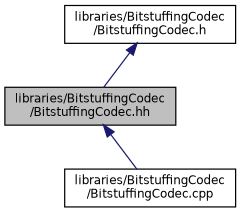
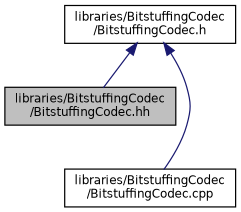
edge "libraries/BitstuffingCodec /BitstuffingCodec.cpp" -> "libraries/BitstuffingCodec /BitstuffingCodec.hh": now "libraries/BitstuffingCodec /BitstuffingCodec.cpp" -> "libraries/BitstuffingCodec /BitstuffingCodec.h"
